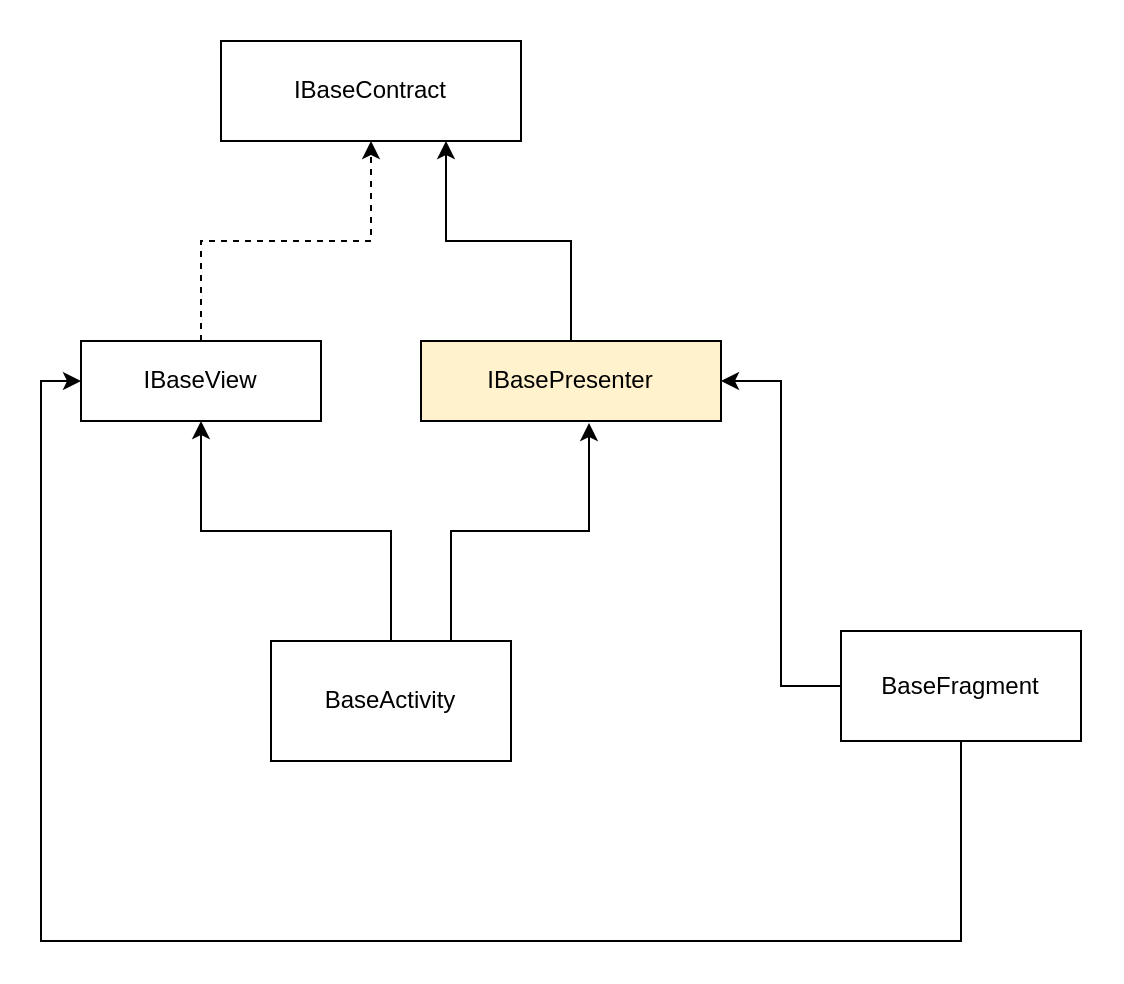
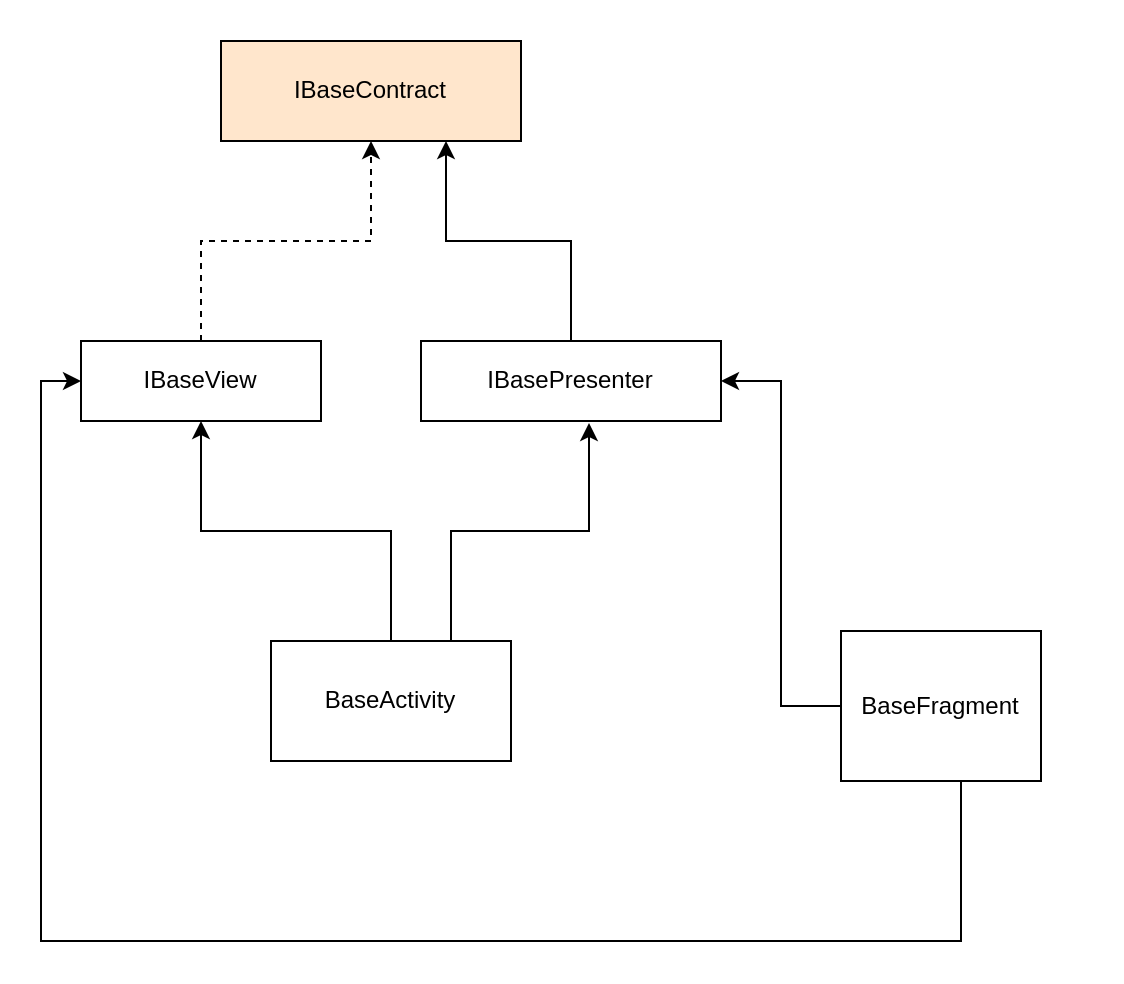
node "IBaseContract": fillcolor #ffffff -> #ffe6cc
node "IBasePresenter": fillcolor #fff2cc -> #ffffff
node "BaseFragment": size 240x110 -> 200x150
